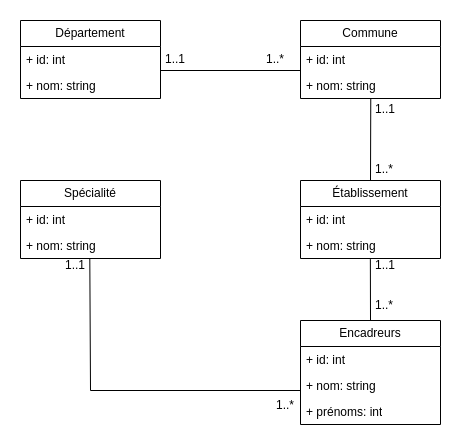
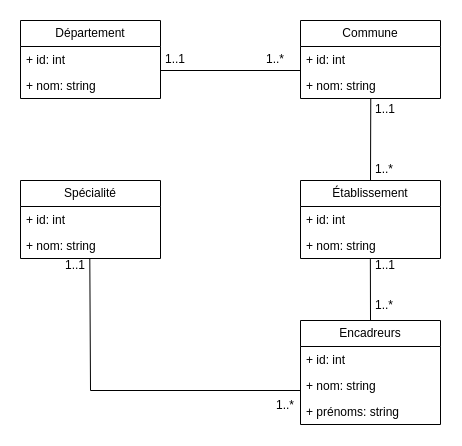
node "+ prénoms: int": label "+ prénoms: int" -> "+ prénoms: string"
